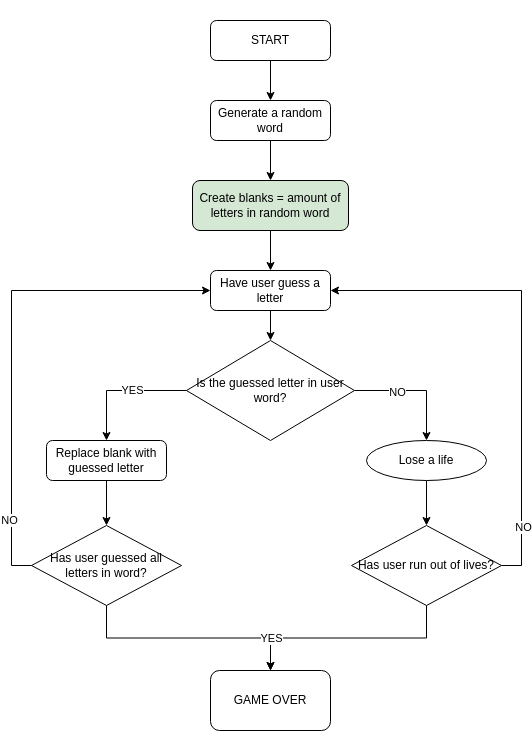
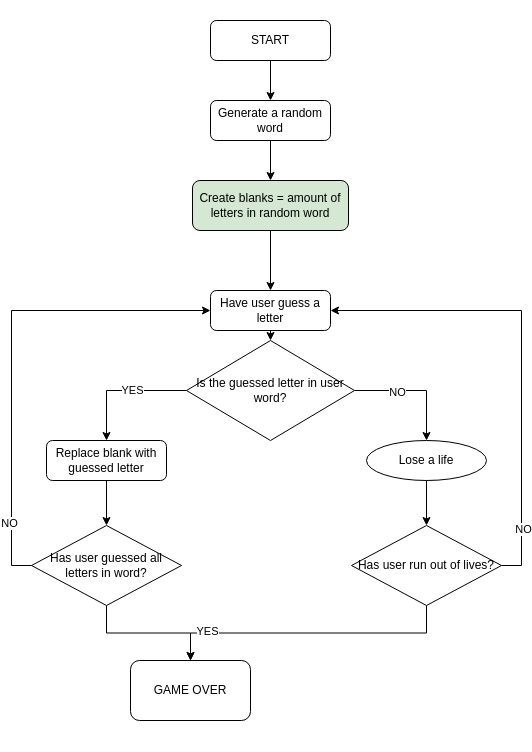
node "Have user guess a letter": moved (271, 291) -> (271, 311)
node "GAME OVER": moved (271, 701) -> (191, 691)
